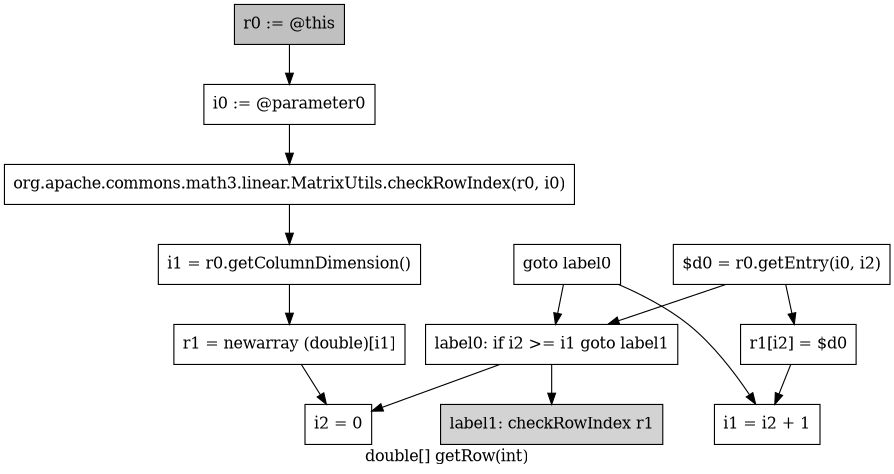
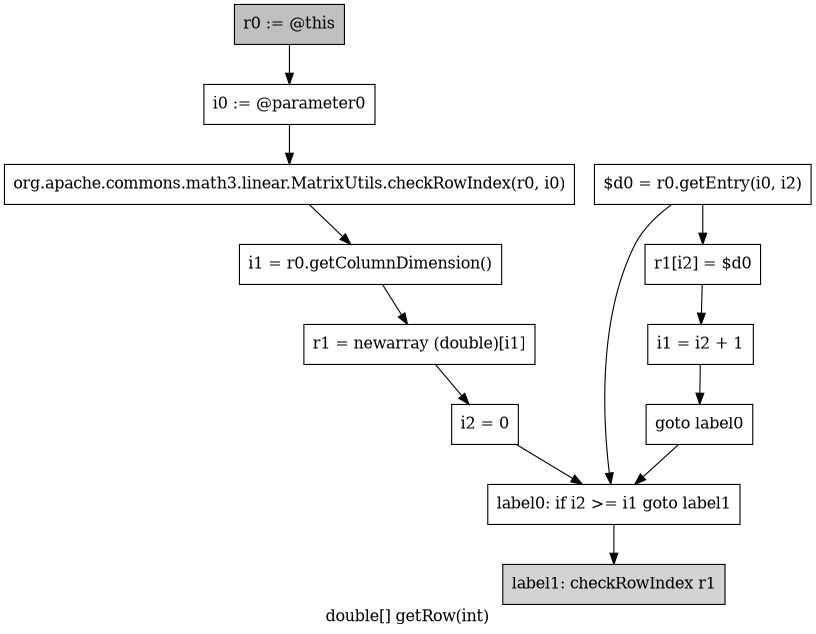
edge "goto label0" -> "i1 = i2 + 1": reversed
edge "label0: if i2 >= i1 goto label1" -> "i2 = 0": reversed
